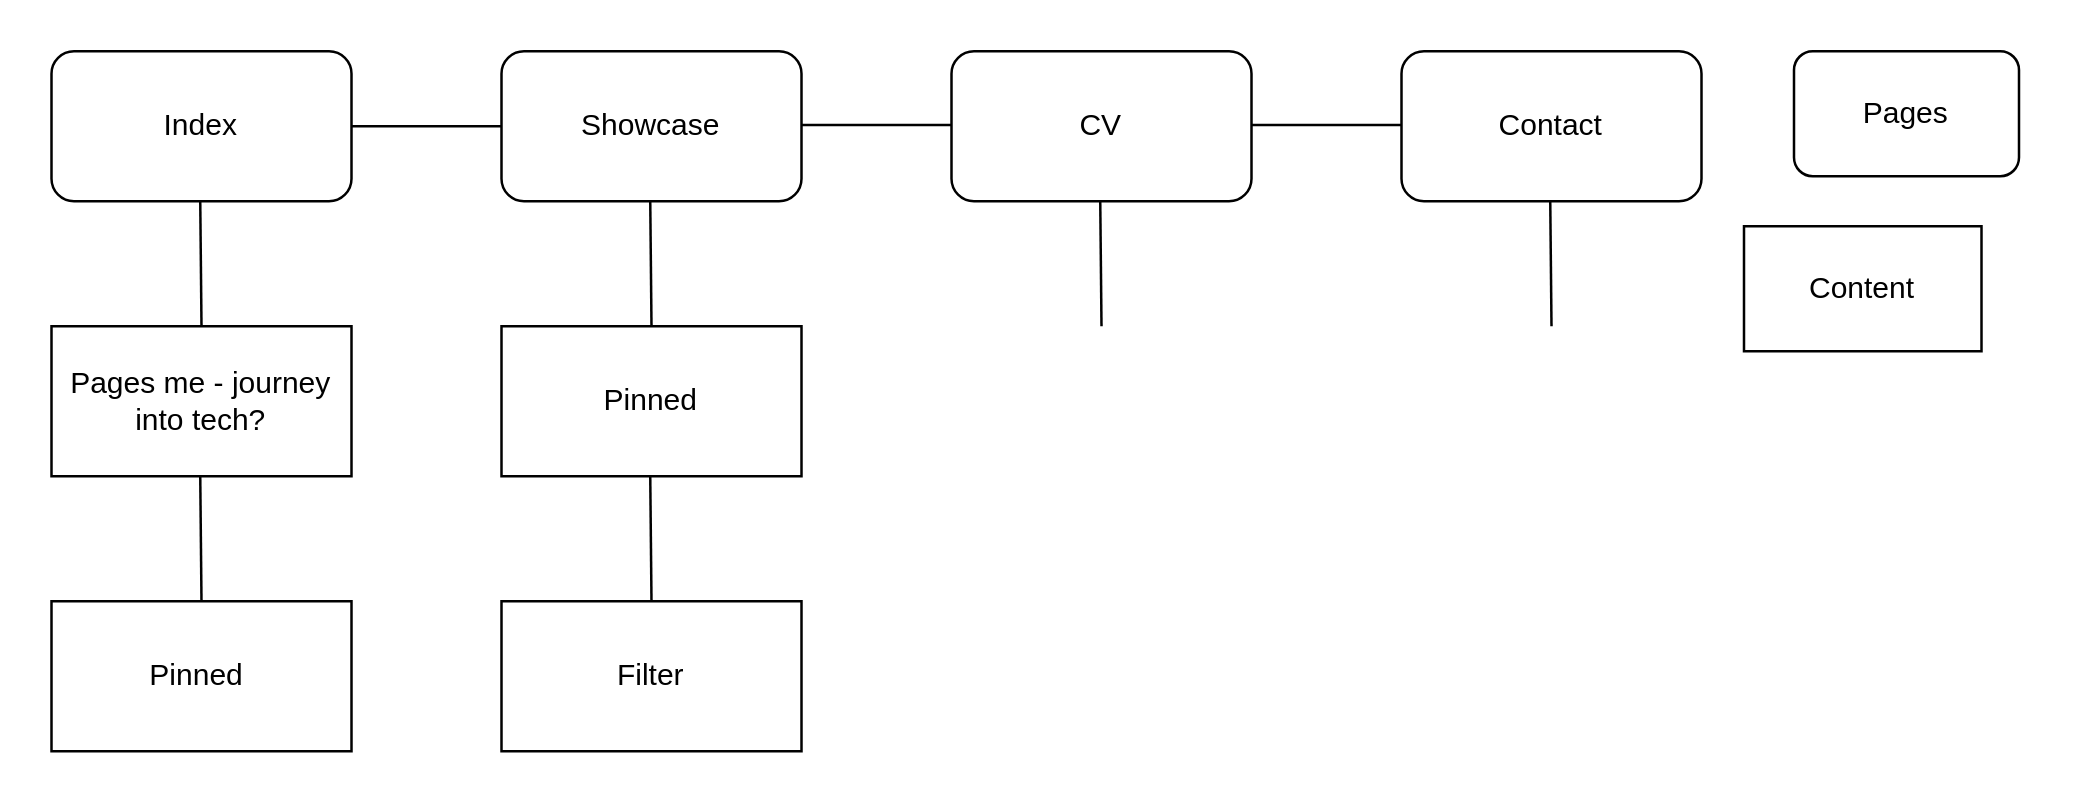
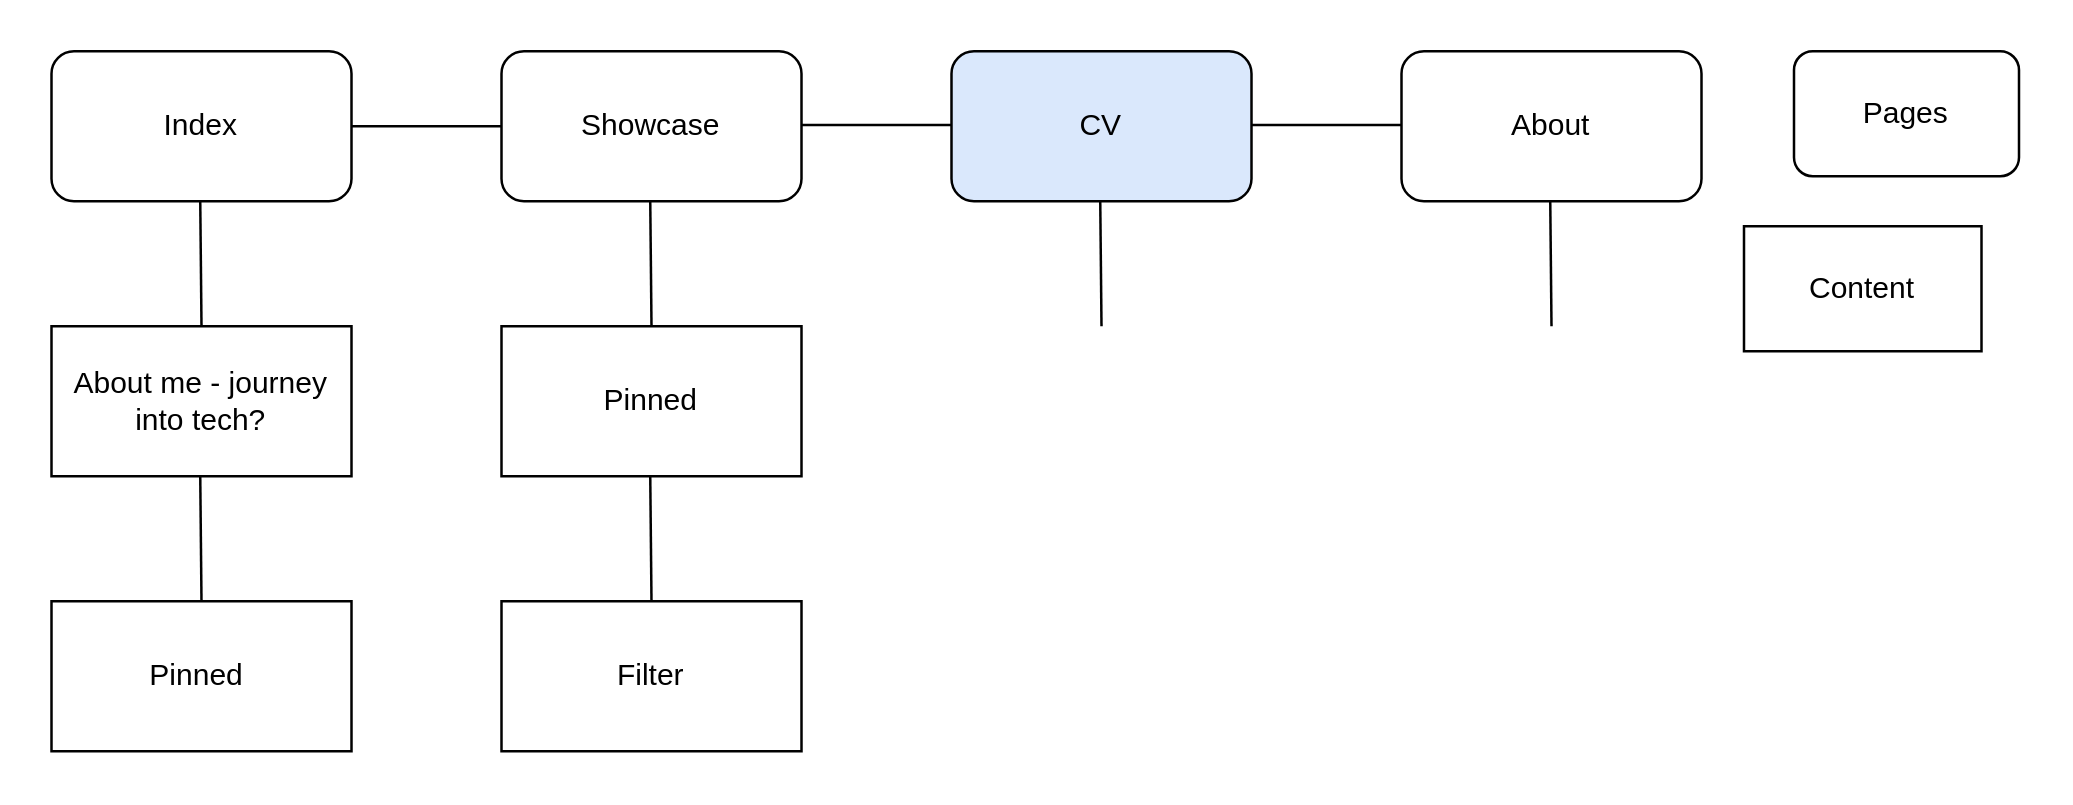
node "CV": fillcolor #ffffff -> #dae8fc
node "Contact": label "Contact" -> "About"
node "Pages me - journey into tech?": label "Pages me - journey into tech?" -> "About me - journey into tech?"
